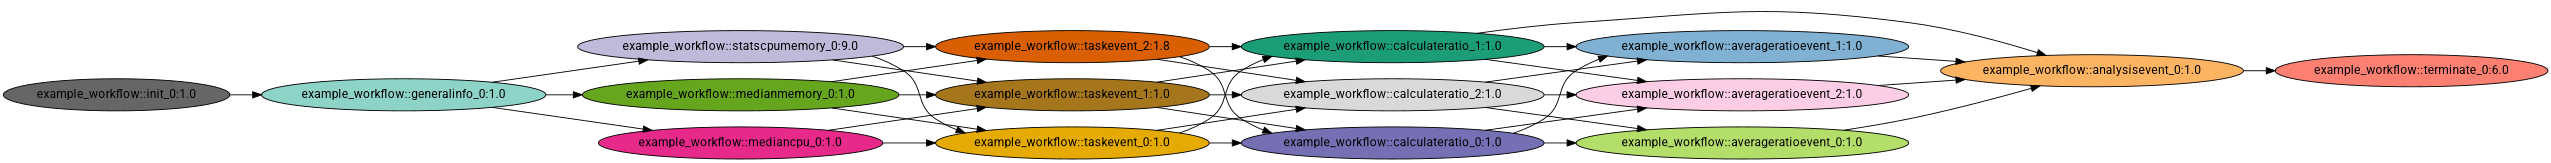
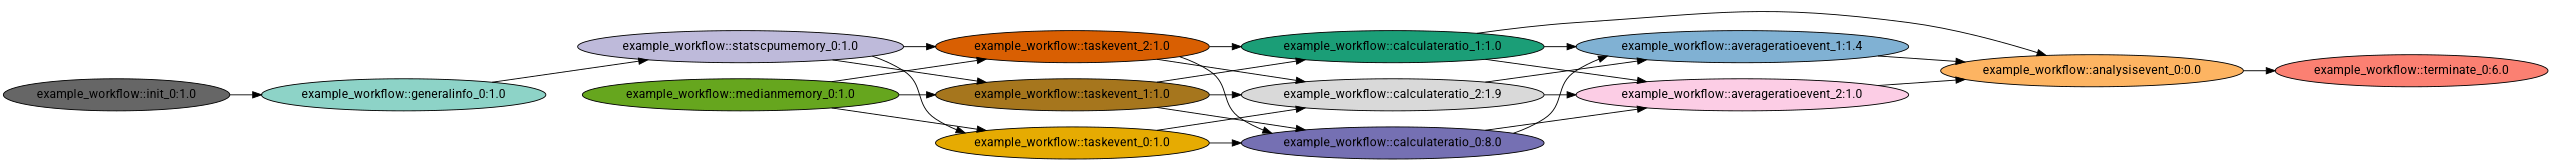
node "example_workflow::statscpumemory_0:9.0": label "example_workflow::statscpumemory_0:9.0" -> "example_workflow::statscpumemory_0:1.0"
node "example_workflow::taskevent_2:1.8": label "example_workflow::taskevent_2:1.8" -> "example_workflow::taskevent_2:1.0"
node "example_workflow::averageratioevent_1:1.0": label "example_workflow::averageratioevent_1:1.0" -> "example_workflow::averageratioevent_1:1.4"
node "example_workflow::analysisevent_0:1.0": label "example_workflow::analysisevent_0:1.0" -> "example_workflow::analysisevent_0:0.0"
edge "example_workflow::generalinfo_0:1.0" -> "example_workflow::medianmemory_0:1.0": removed
node "example_workflow::calculateratio_2:1.0": label "example_workflow::calculateratio_2:1.0" -> "example_workflow::calculateratio_2:1.9"
edge "example_workflow::taskevent_0:1.0" -> "example_workflow::calculateratio_1:1.0": removed
node "example_workflow::mediancpu_0:1.0": removed
node "example_workflow::calculateratio_0:1.0": label "example_workflow::calculateratio_0:1.0" -> "example_workflow::calculateratio_0:8.0"
node "example_workflow::averageratioevent_0:1.0": removed
